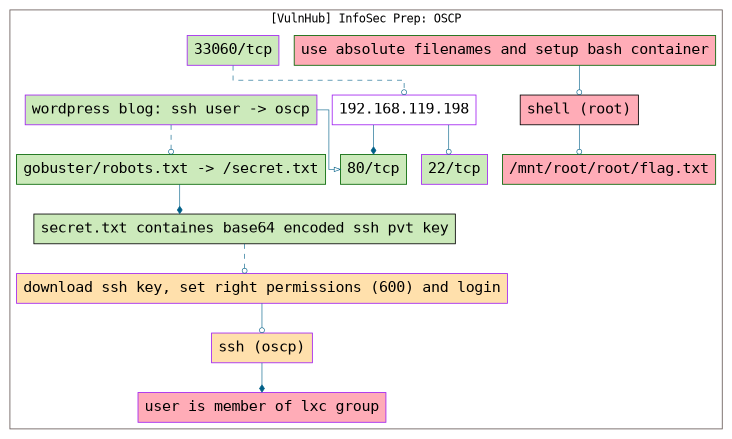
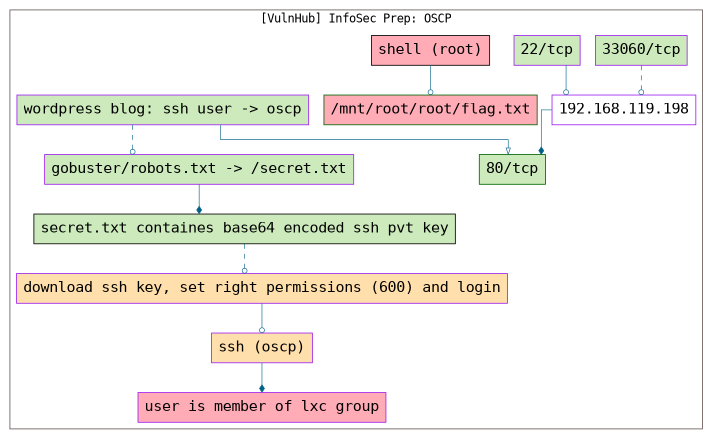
node "use absolute filenames and setup bash container": removed
edge "192.168.119.198" -> "22/tcp": reversed
node "gobuster/robots.txt -> /secret.txt": color darkgreen -> purple
